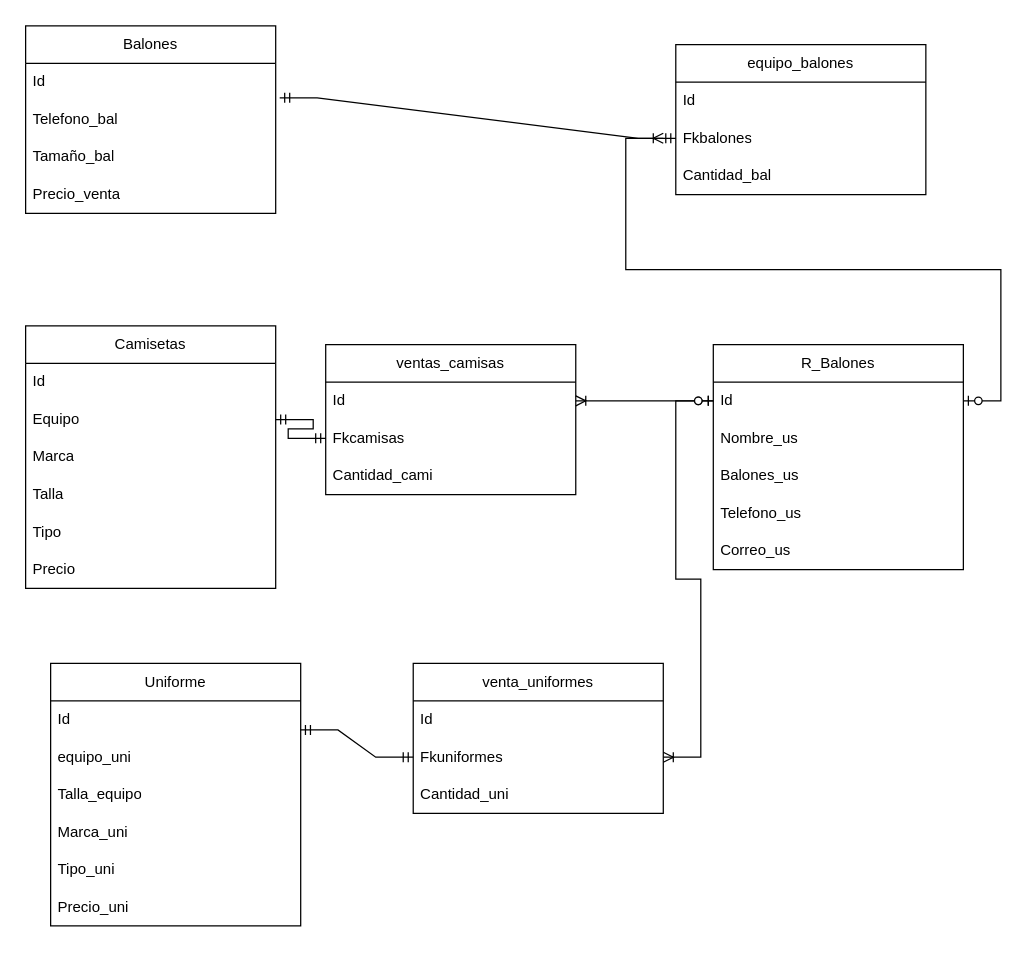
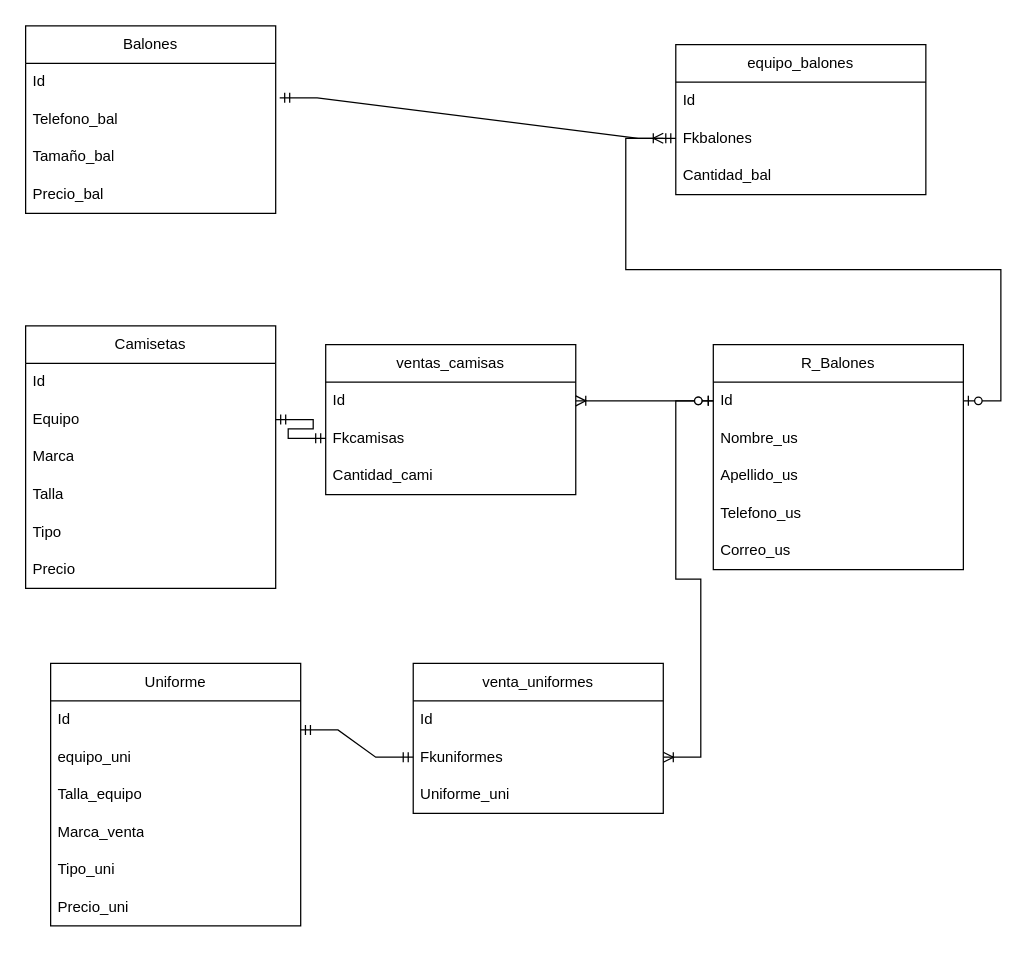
node "Precio_venta": label "Precio_venta" -> "Precio_bal"
node "Balones_us": label "Balones_us" -> "Apellido_us"
node "Cantidad_uni": label "Cantidad_uni" -> "Uniforme_uni"
node "Marca_uni": label "Marca_uni" -> "Marca_venta"
